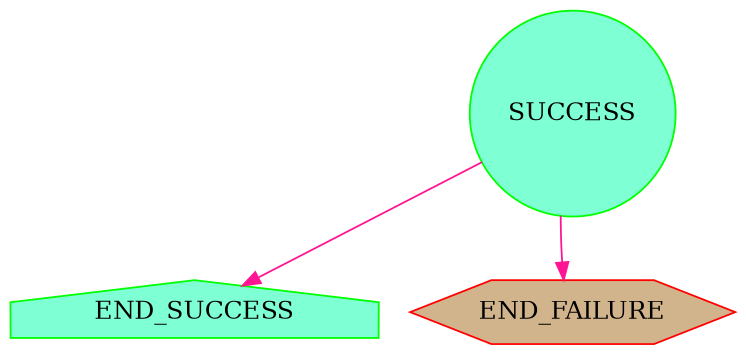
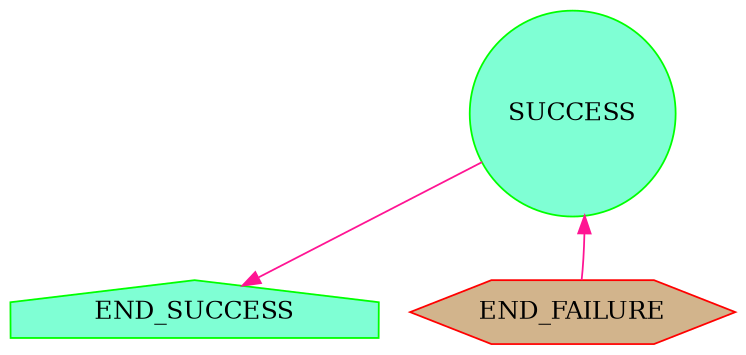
edge "SUCCESS" -> "END_FAILURE": reversed
